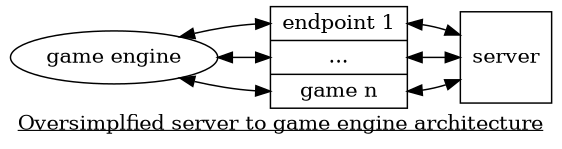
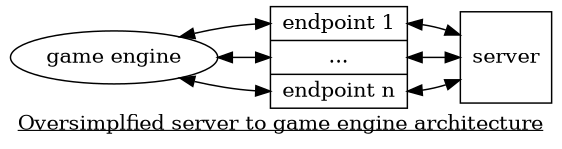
node "endpoint 1": text "game n" -> "endpoint n"
